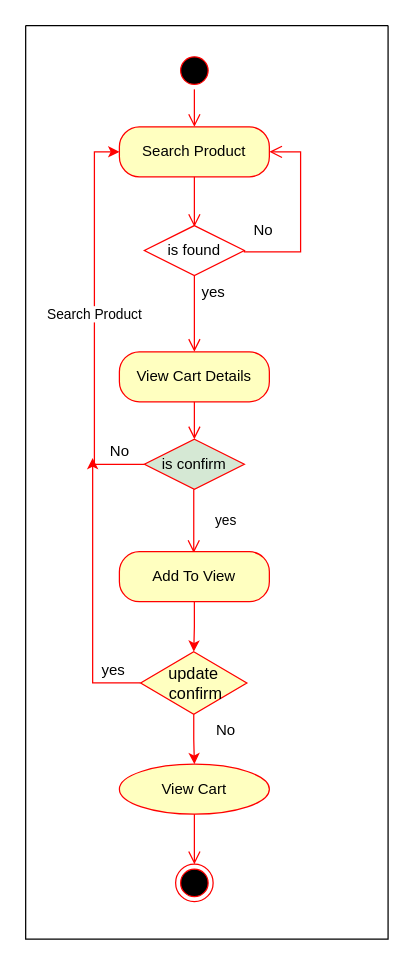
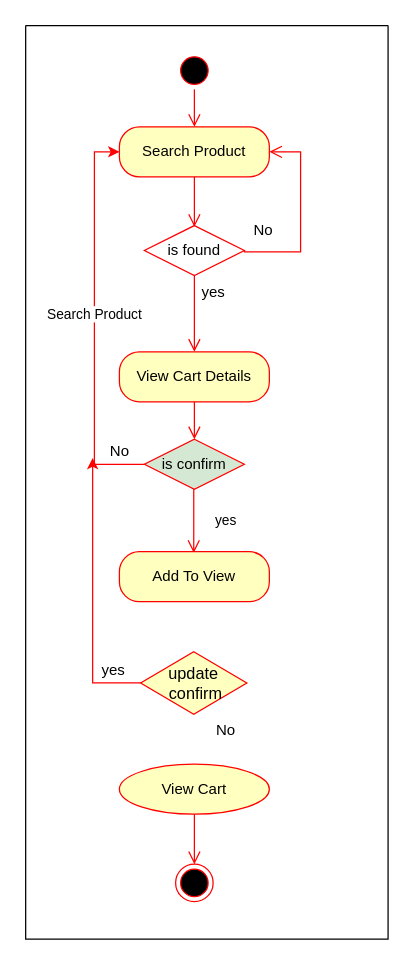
edge "Add To View" -> "update confirm": removed
edge "update confirm" -> "View Cart": removed
